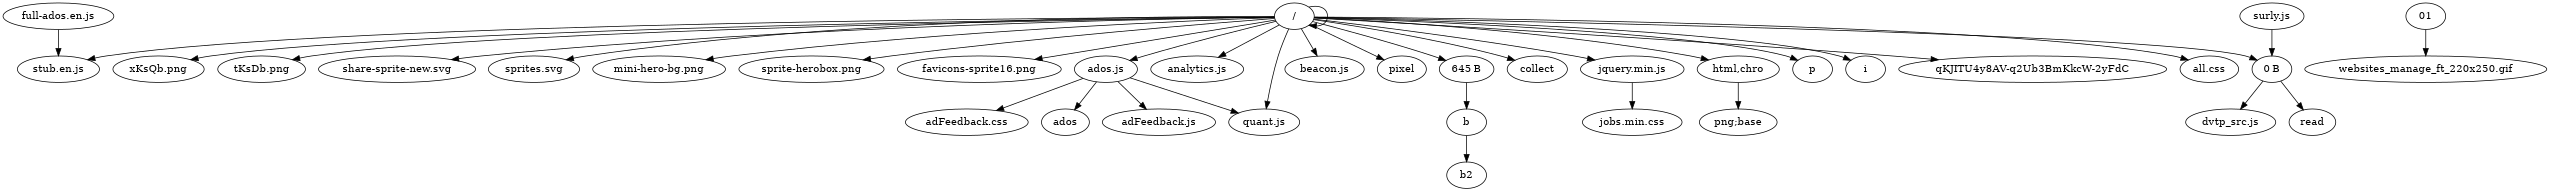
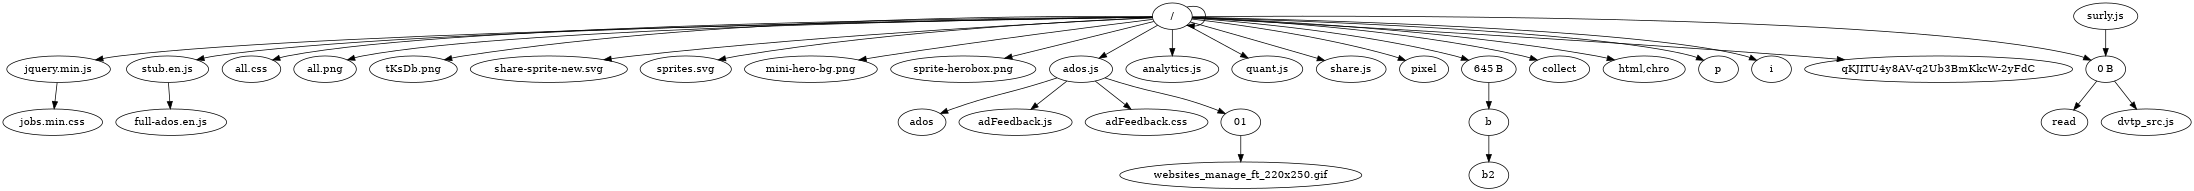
edge "full-ados.en.js" -> "stub.en.js": reversed
node "xKsQb.png": label "xKsQb.png" -> "all.png"
node "favicons-sprite16.png": removed
node "beacon.js": label "beacon.js" -> "share.js"
edge "ados.js" -> "quant.js": now "ados.js" -> "01"
node "png;base": removed
